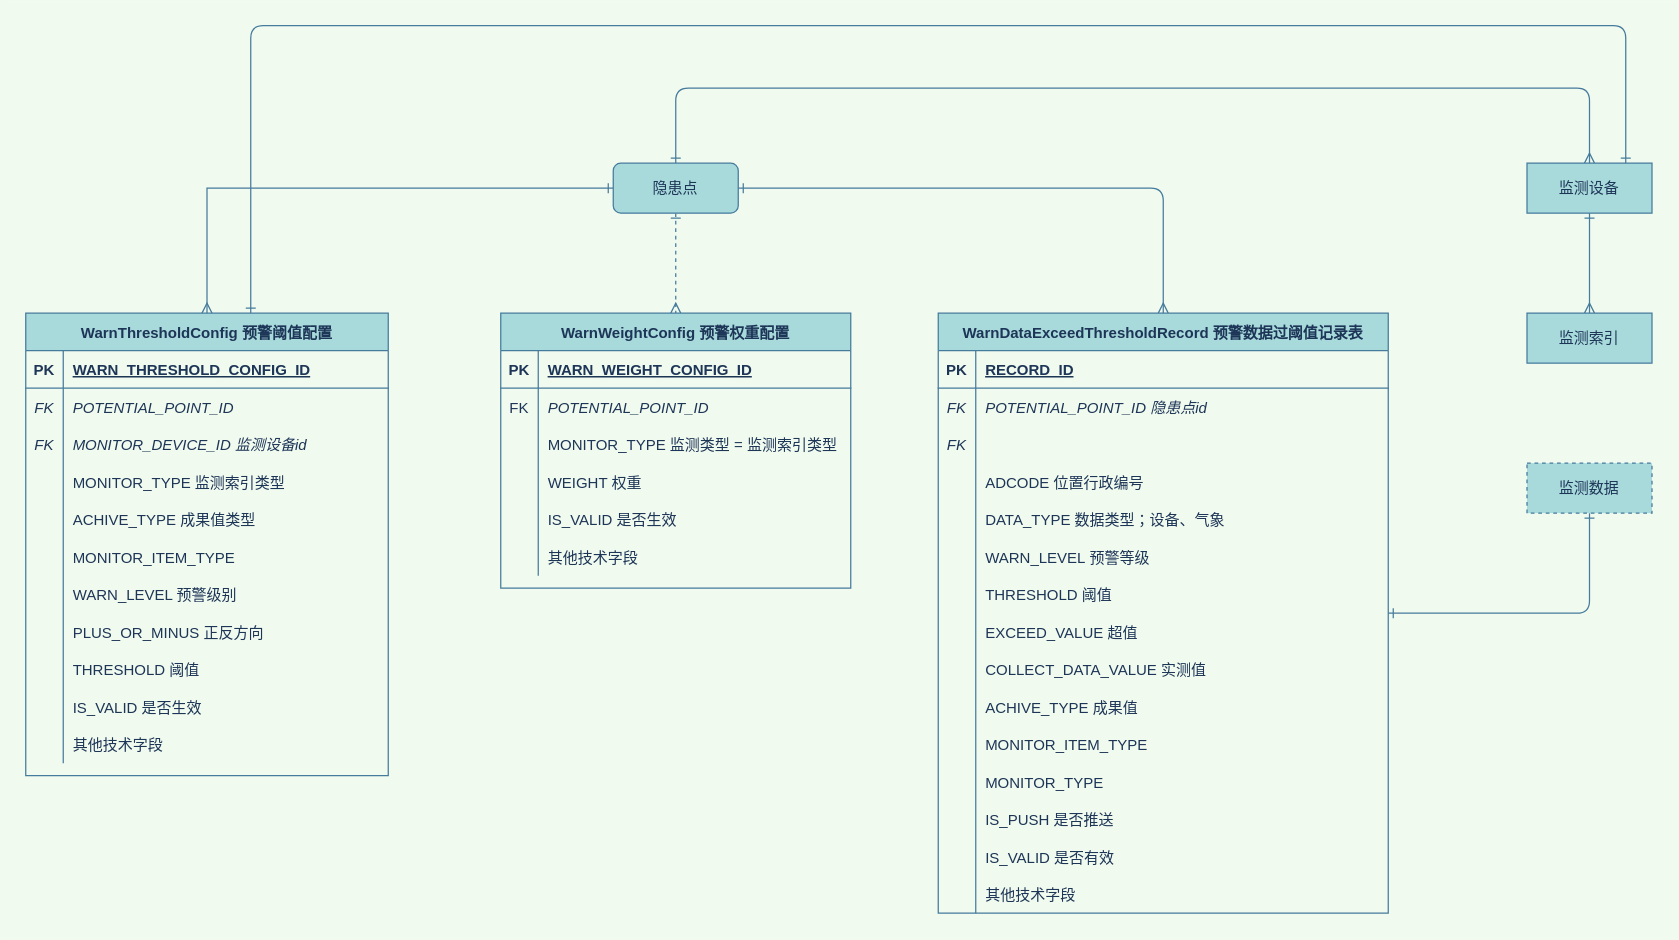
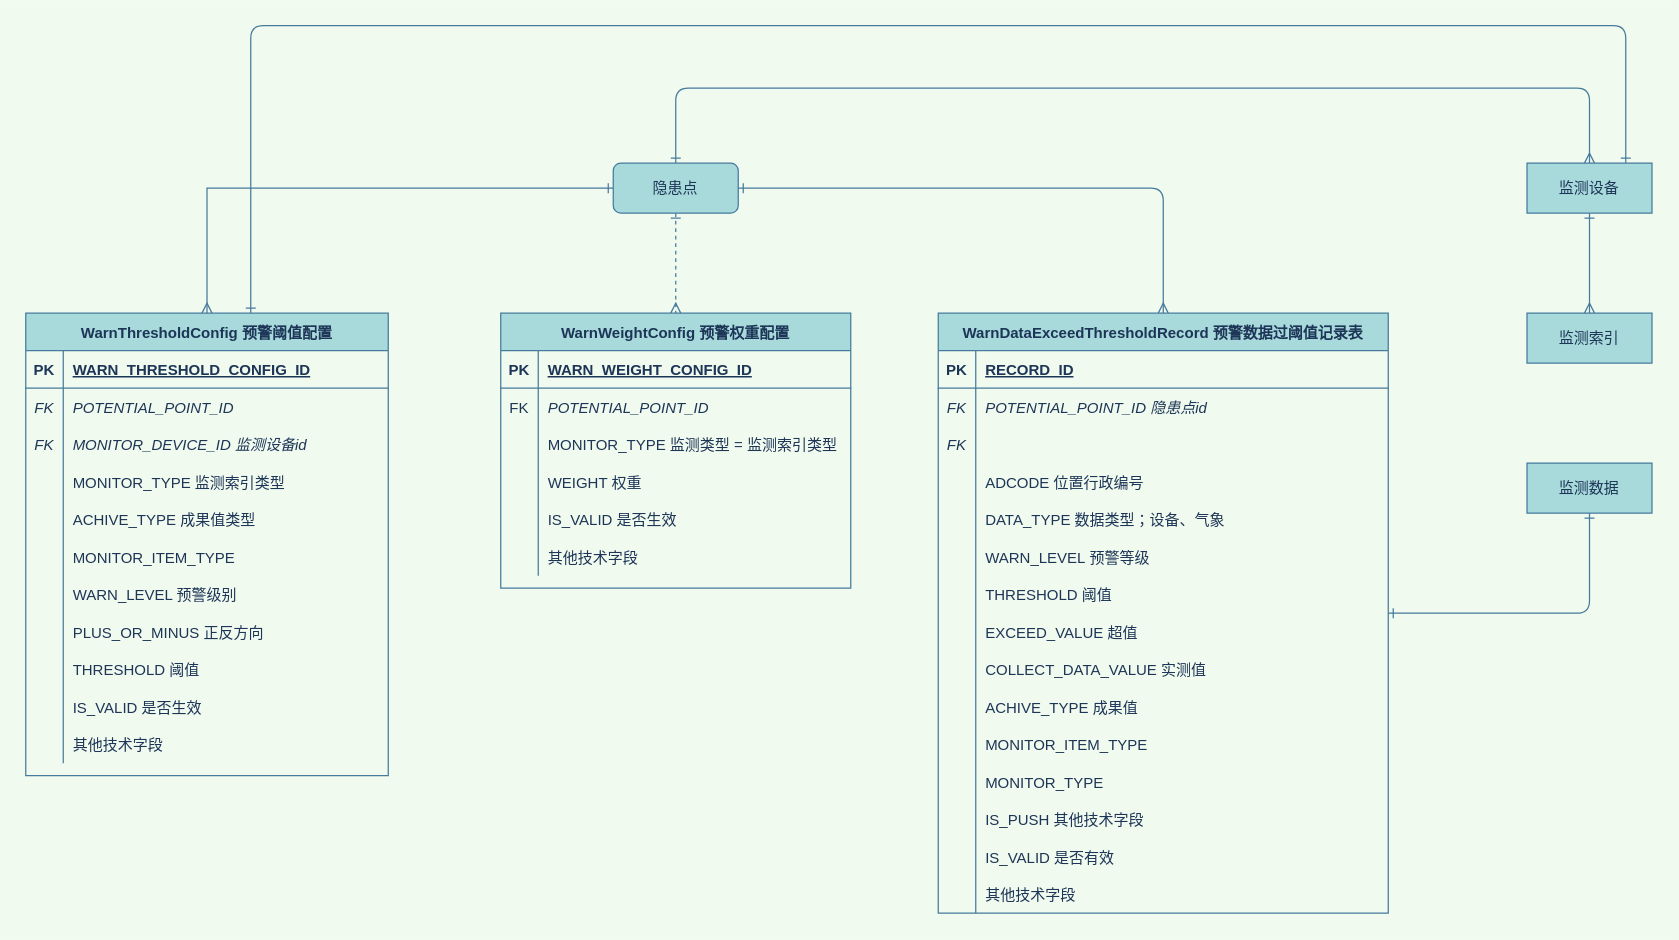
node "监测数据": style dashed -> solid
node "IS_PUSH 是否推送": label "IS_PUSH 是否推送" -> "IS_PUSH 其他技术字段"
